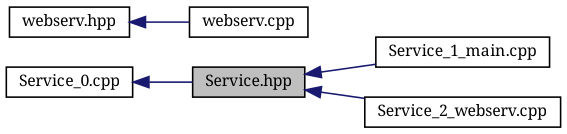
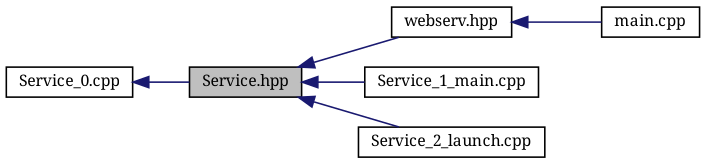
node "webserv.cpp": label "webserv.cpp" -> "main.cpp"
edge "webserv.hpp" -> "Service.hpp": added
node "Service_2_webserv.cpp": label "Service_2_webserv.cpp" -> "Service_2_launch.cpp"
